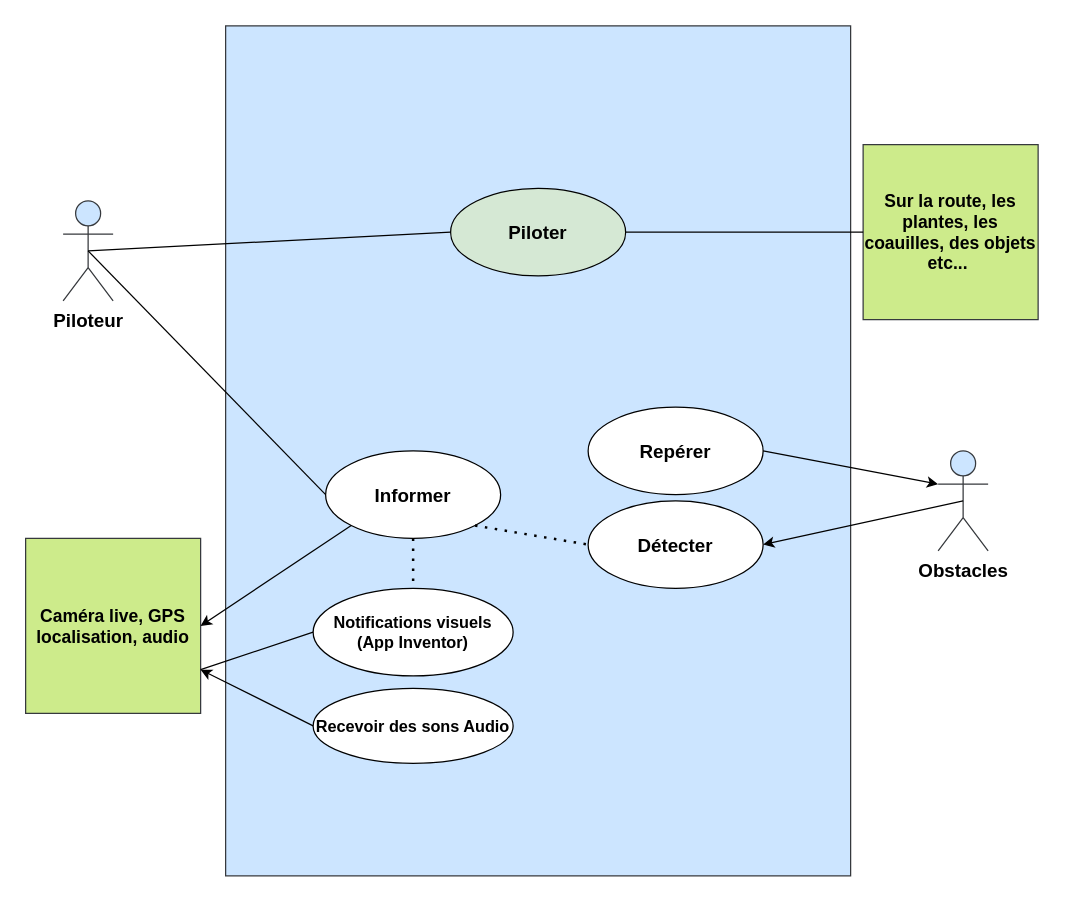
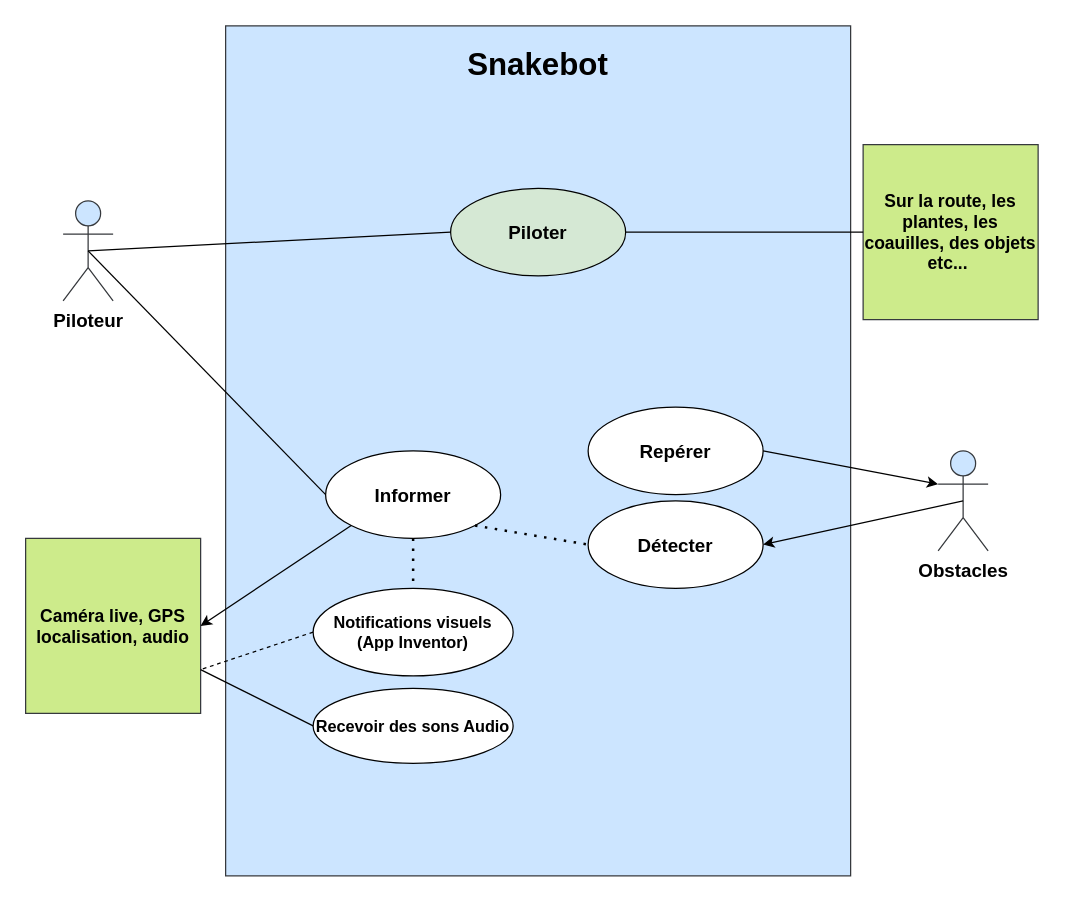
node "Snakebot": added
edge "Caméra live, GPS localisation, audio" -- "Notifications visuels (App Inventor)": style solid -> dashed
edge "Recevoir des sons Audio" -> "Caméra live, GPS localisation, audio": arrowhead classic -> none
